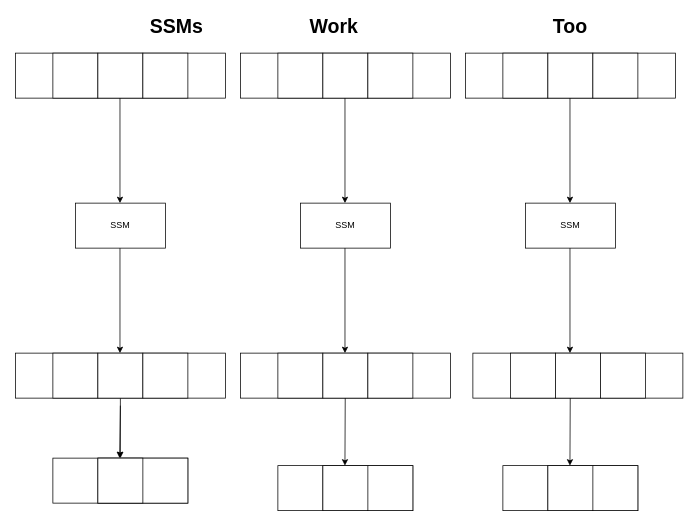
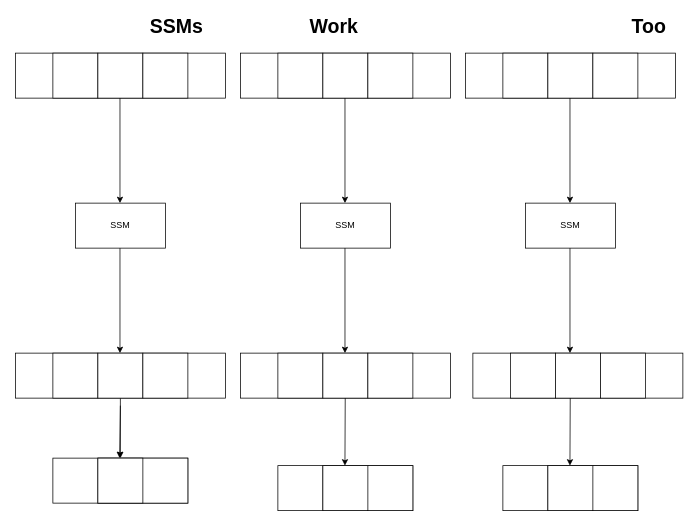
node "Too": moved (570, 27) -> (649, 27)
